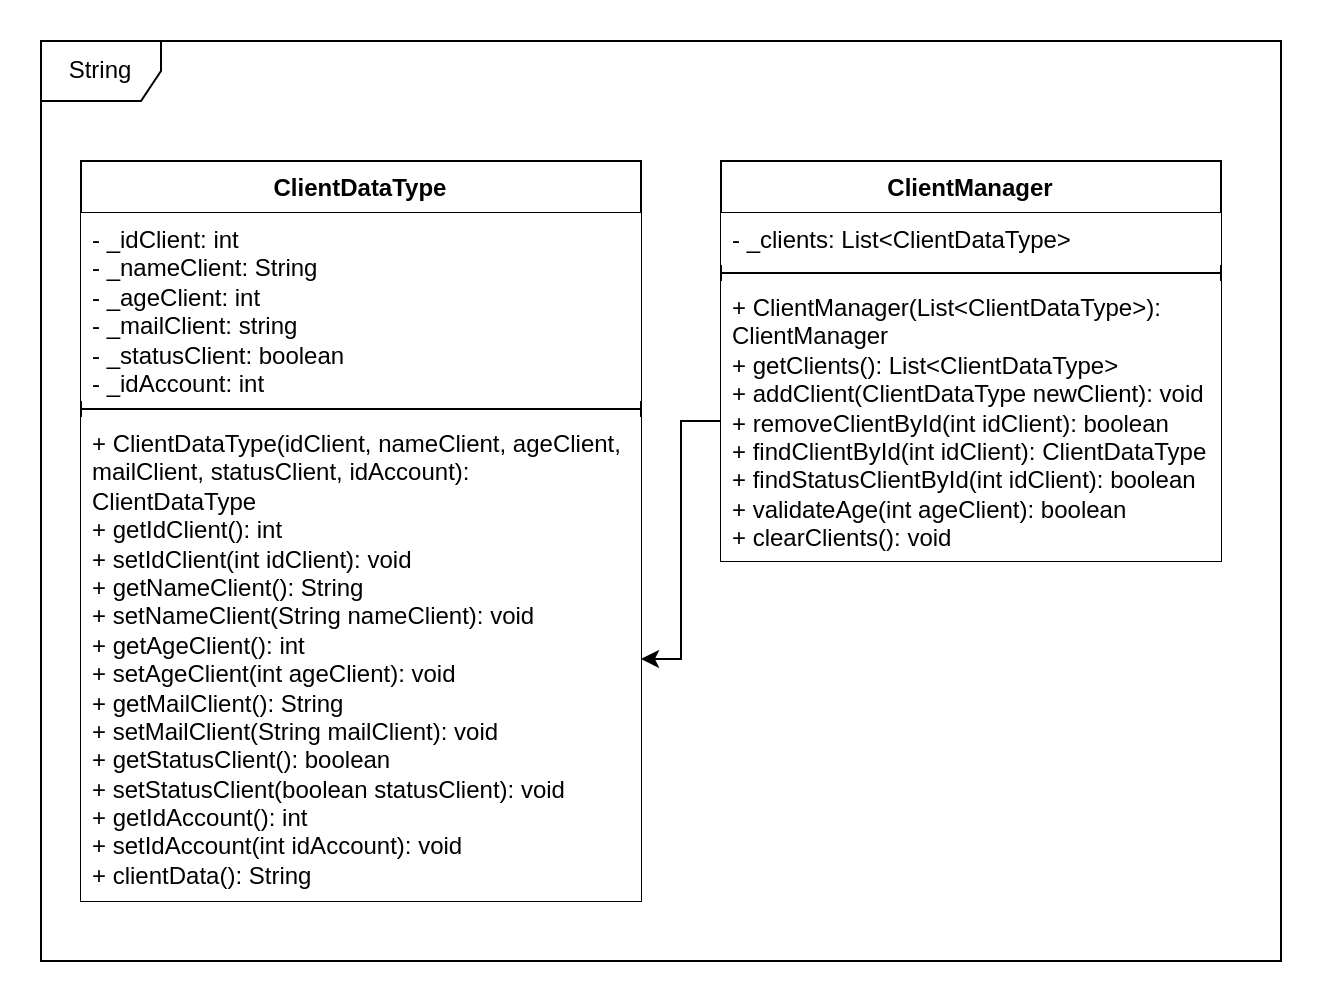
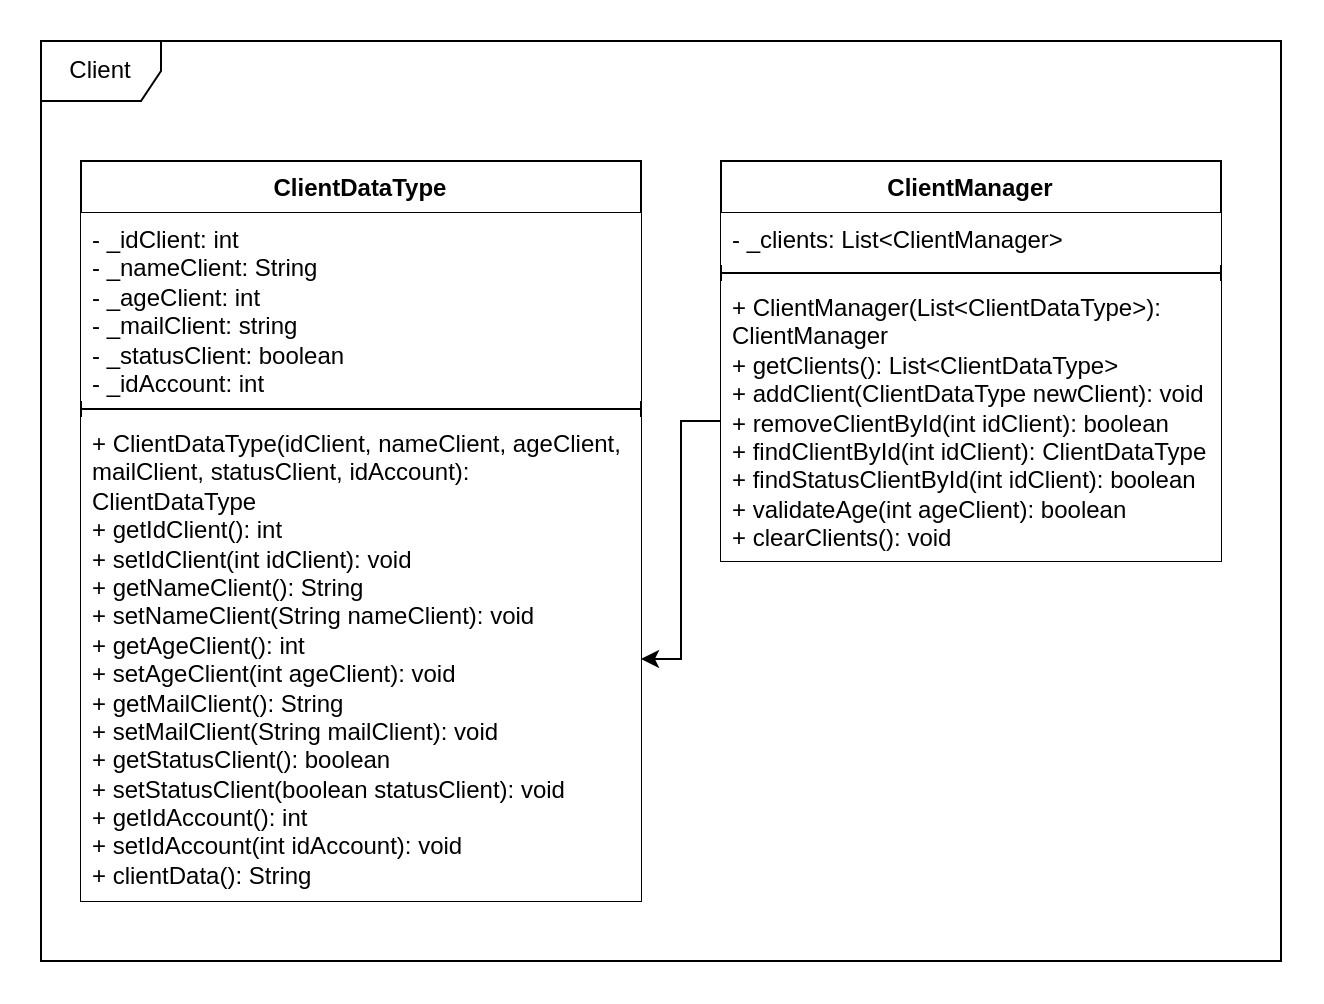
node "String": label "String" -> "Client"
node "- _clients: List<ClientDataType>": label "- _clients: List<ClientDataType>" -> "- _clients: List<ClientManager>"
